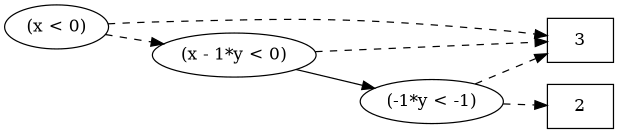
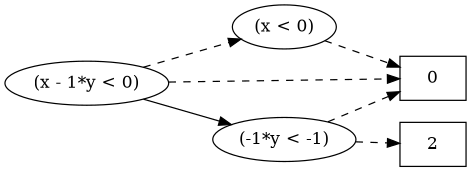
edge "(x < 0)" -> "(x - 1*y < 0)": reversed
node "3": label "3" -> "0"
